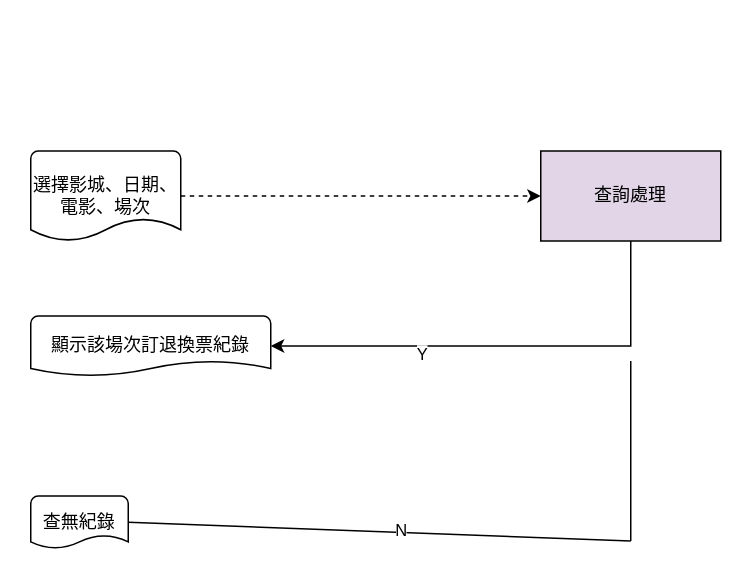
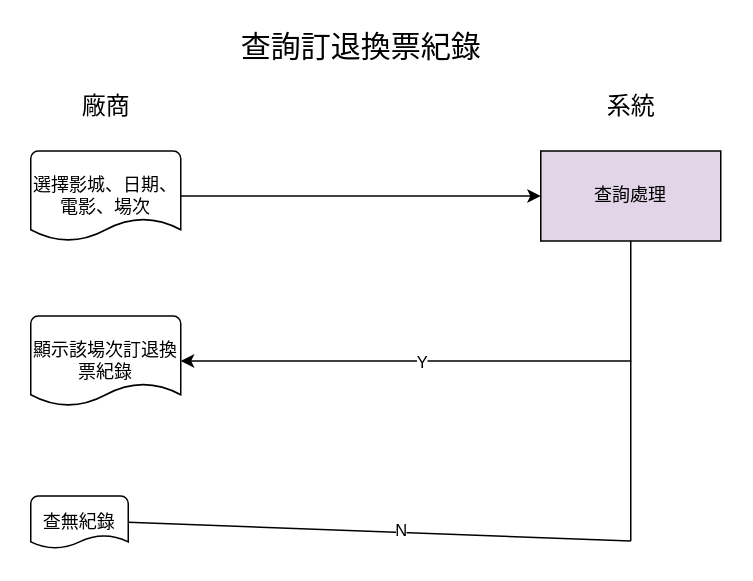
node "查詢訂退換票紀錄": added
node "廠商": added
node "系統": added
edge "選擇影城、日期、電影、場次" -> "查詢處理": style dashed -> solid
node "顯示該場次訂退換票紀錄": size 240x60 -> 150x90
